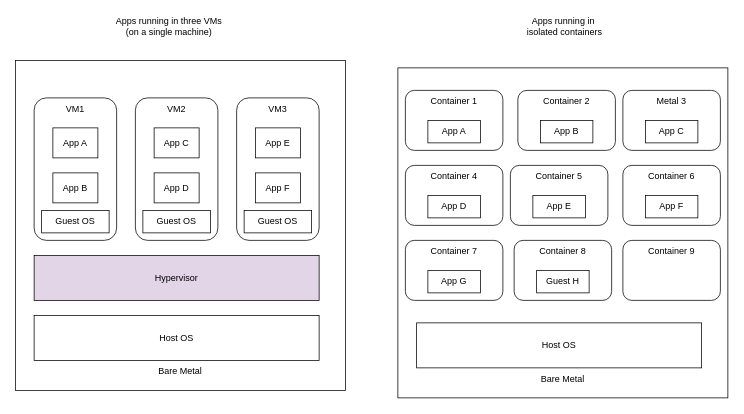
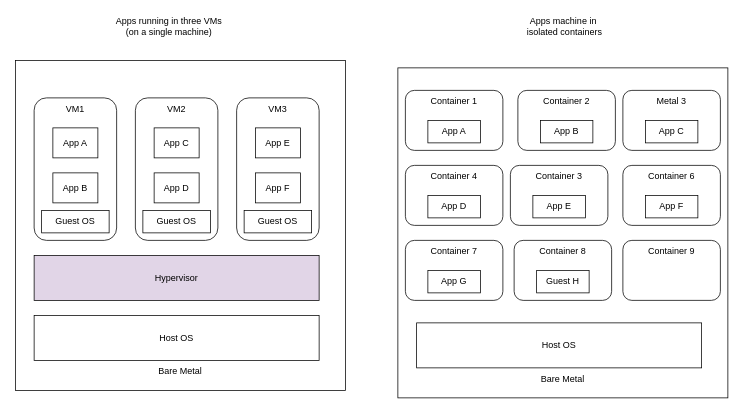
node "Apps running in isolated containers": label "Apps running in isolated containers" -> "Apps machine in isolated containers"
node "Container 5": label "Container 5" -> "Container 3"
